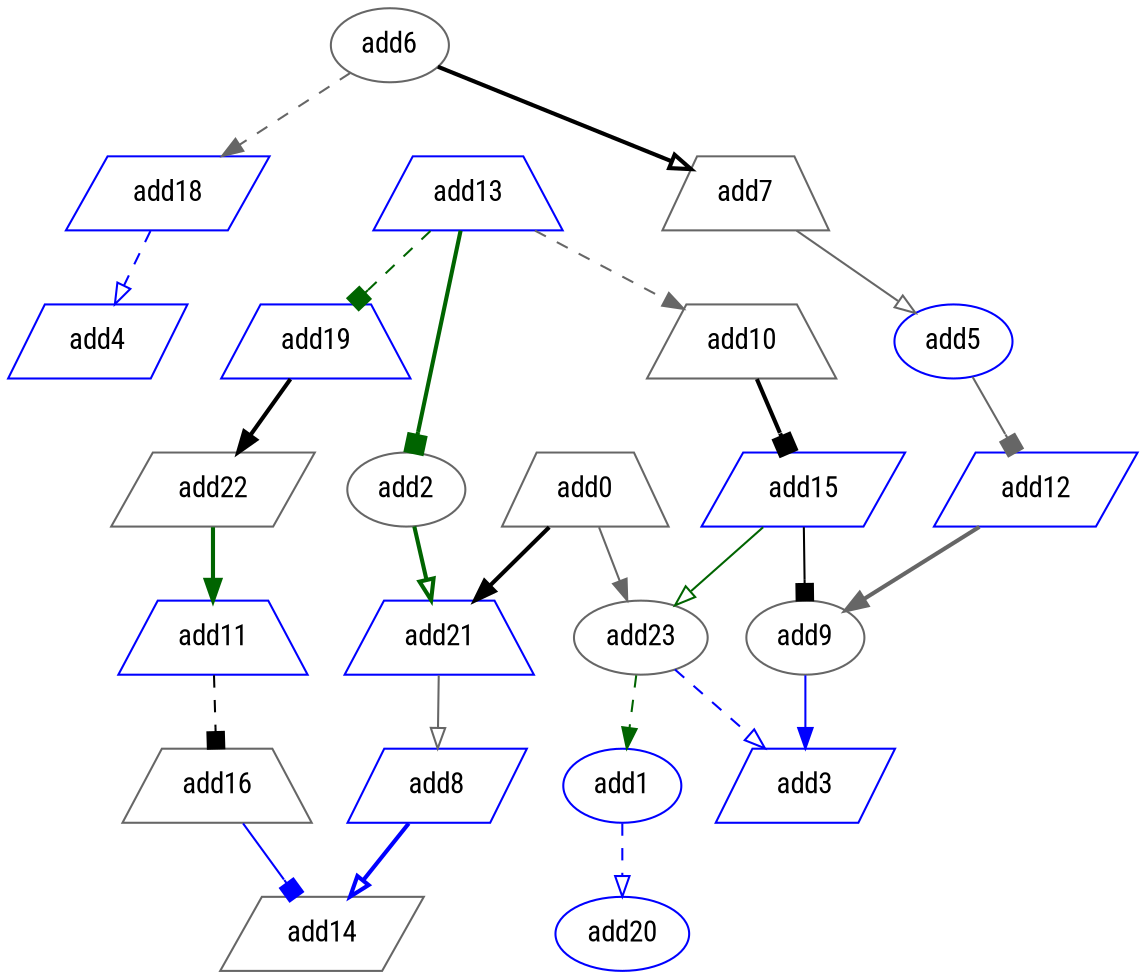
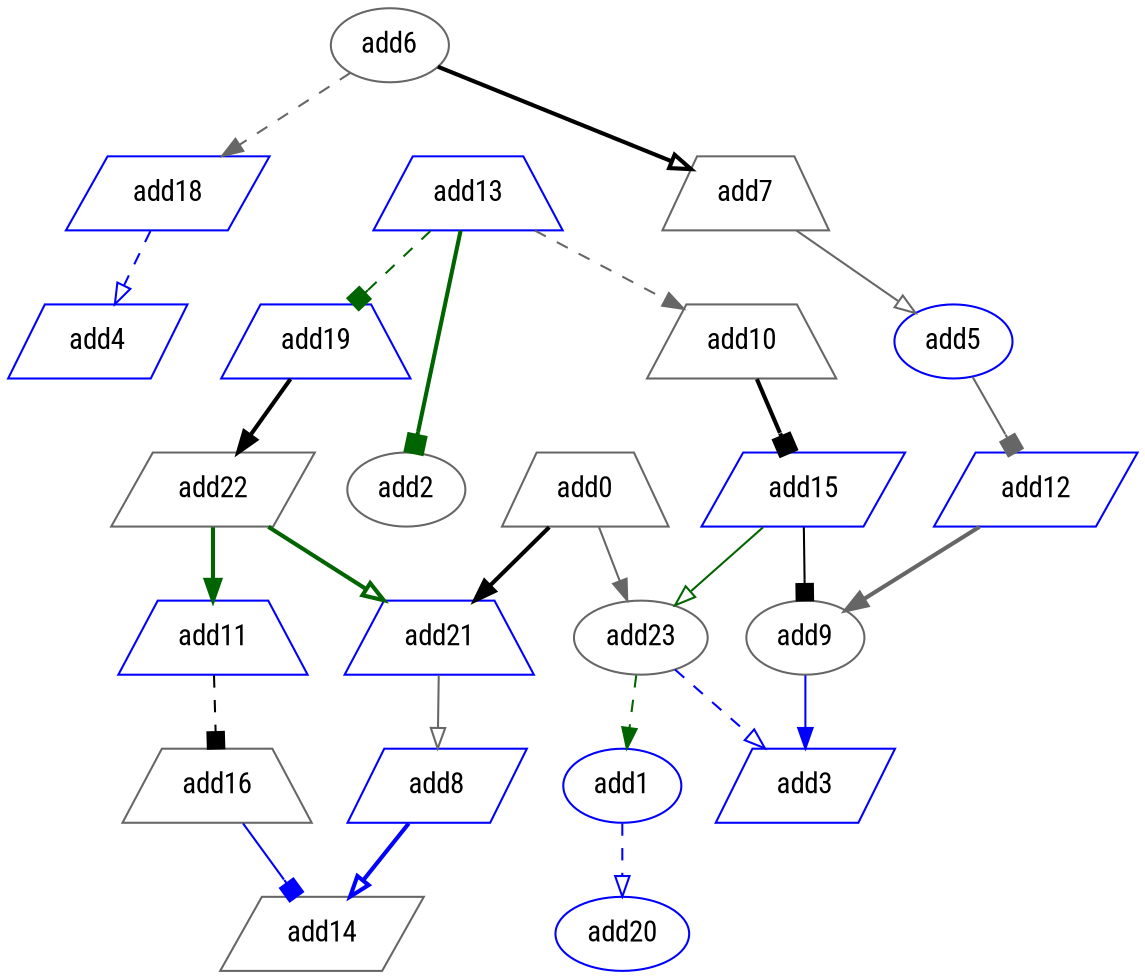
edge "add2" -> "add21": now "add22" -> "add21"
